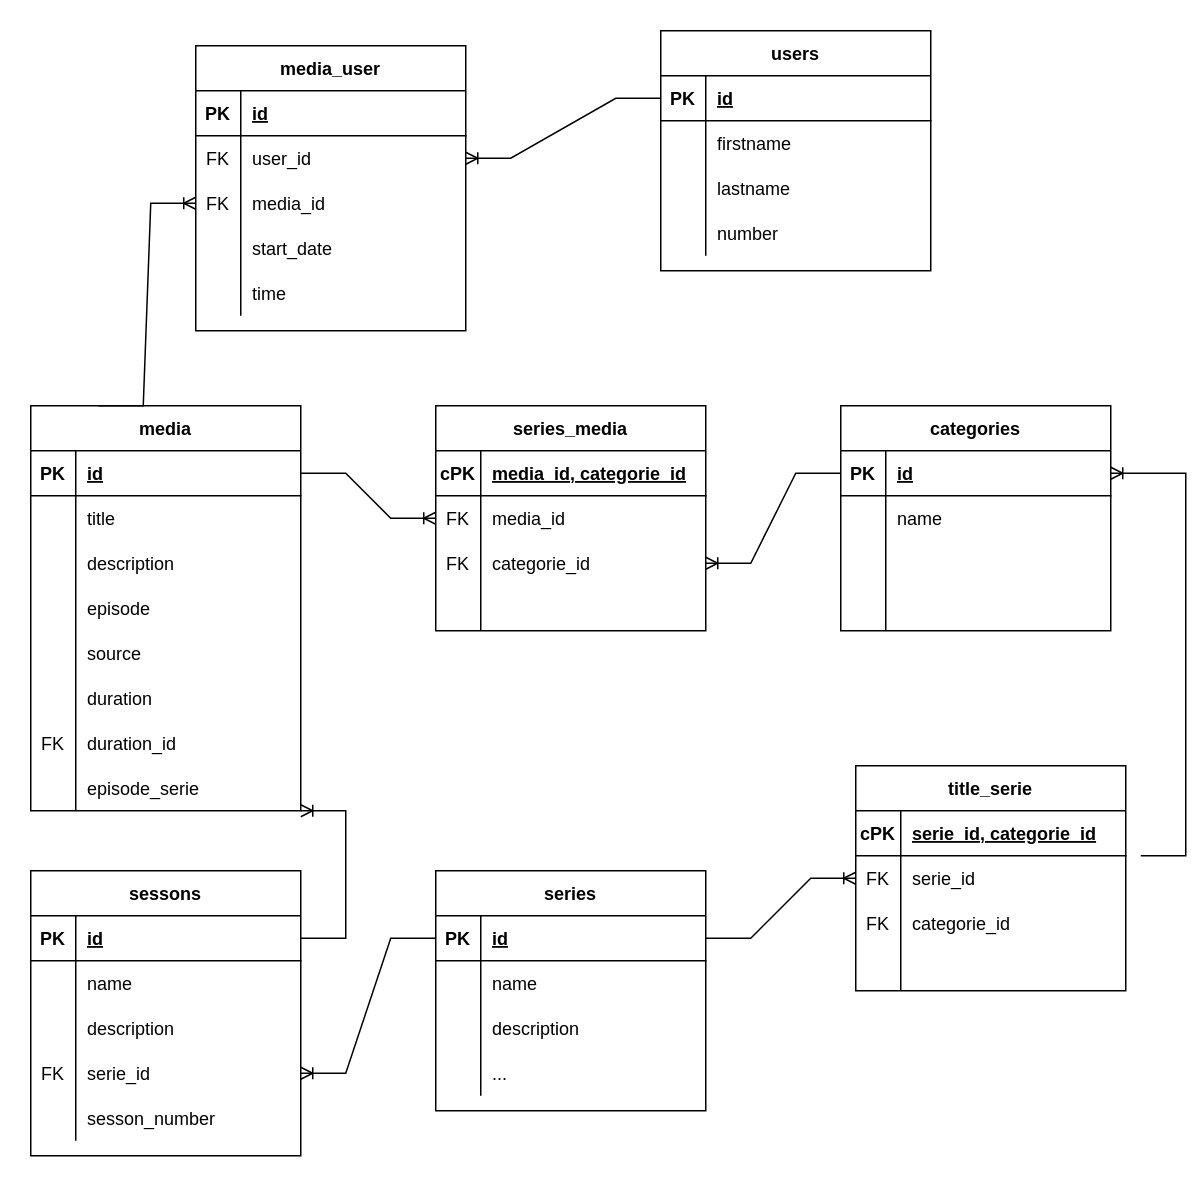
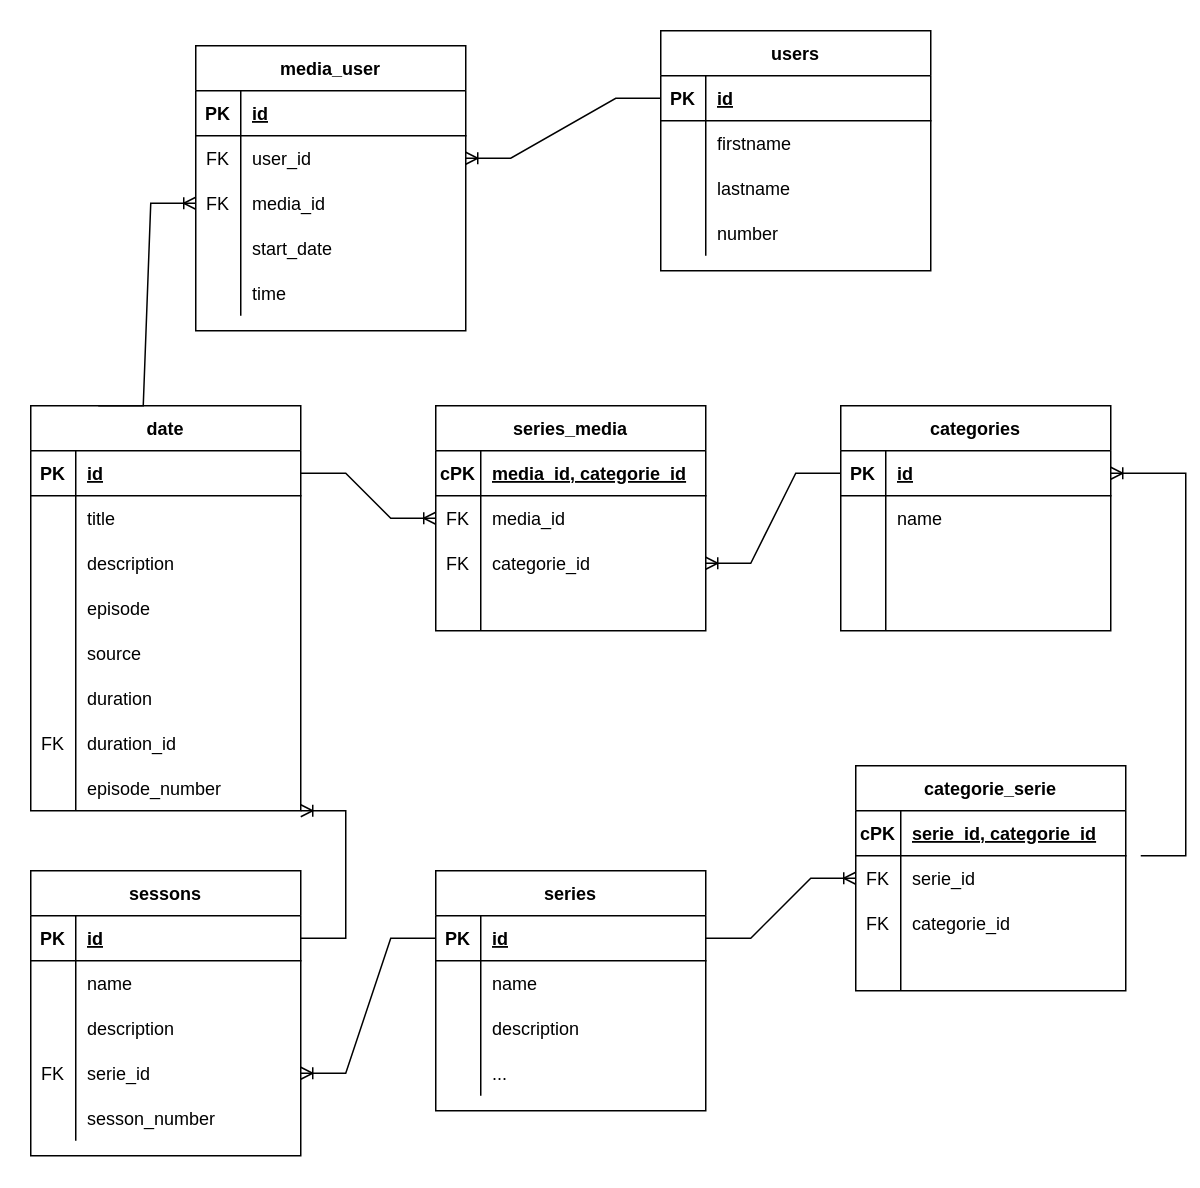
node "media": label "media" -> "date"
node "episode_serie": label "episode_serie" -> "episode_number"
node "title_serie": label "title_serie" -> "categorie_serie"
